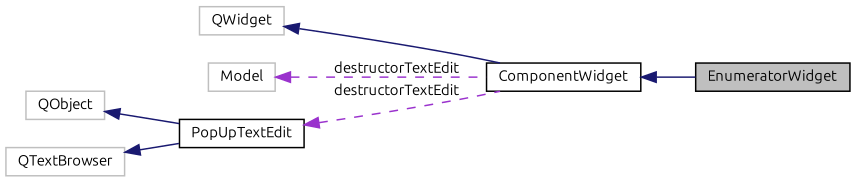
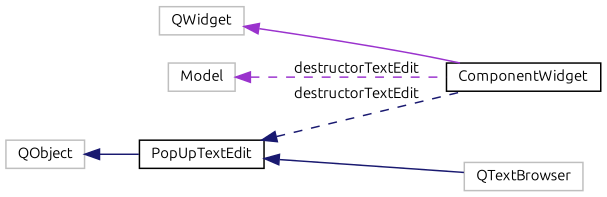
edge "ComponentWidget" -> "QWidget": color midnightblue -> darkorchid3
node "EnumeratorWidget": removed
edge "ComponentWidget" -> "PopUpTextEdit": color darkorchid3 -> midnightblue
edge "PopUpTextEdit" -> "QTextBrowser": reversed
